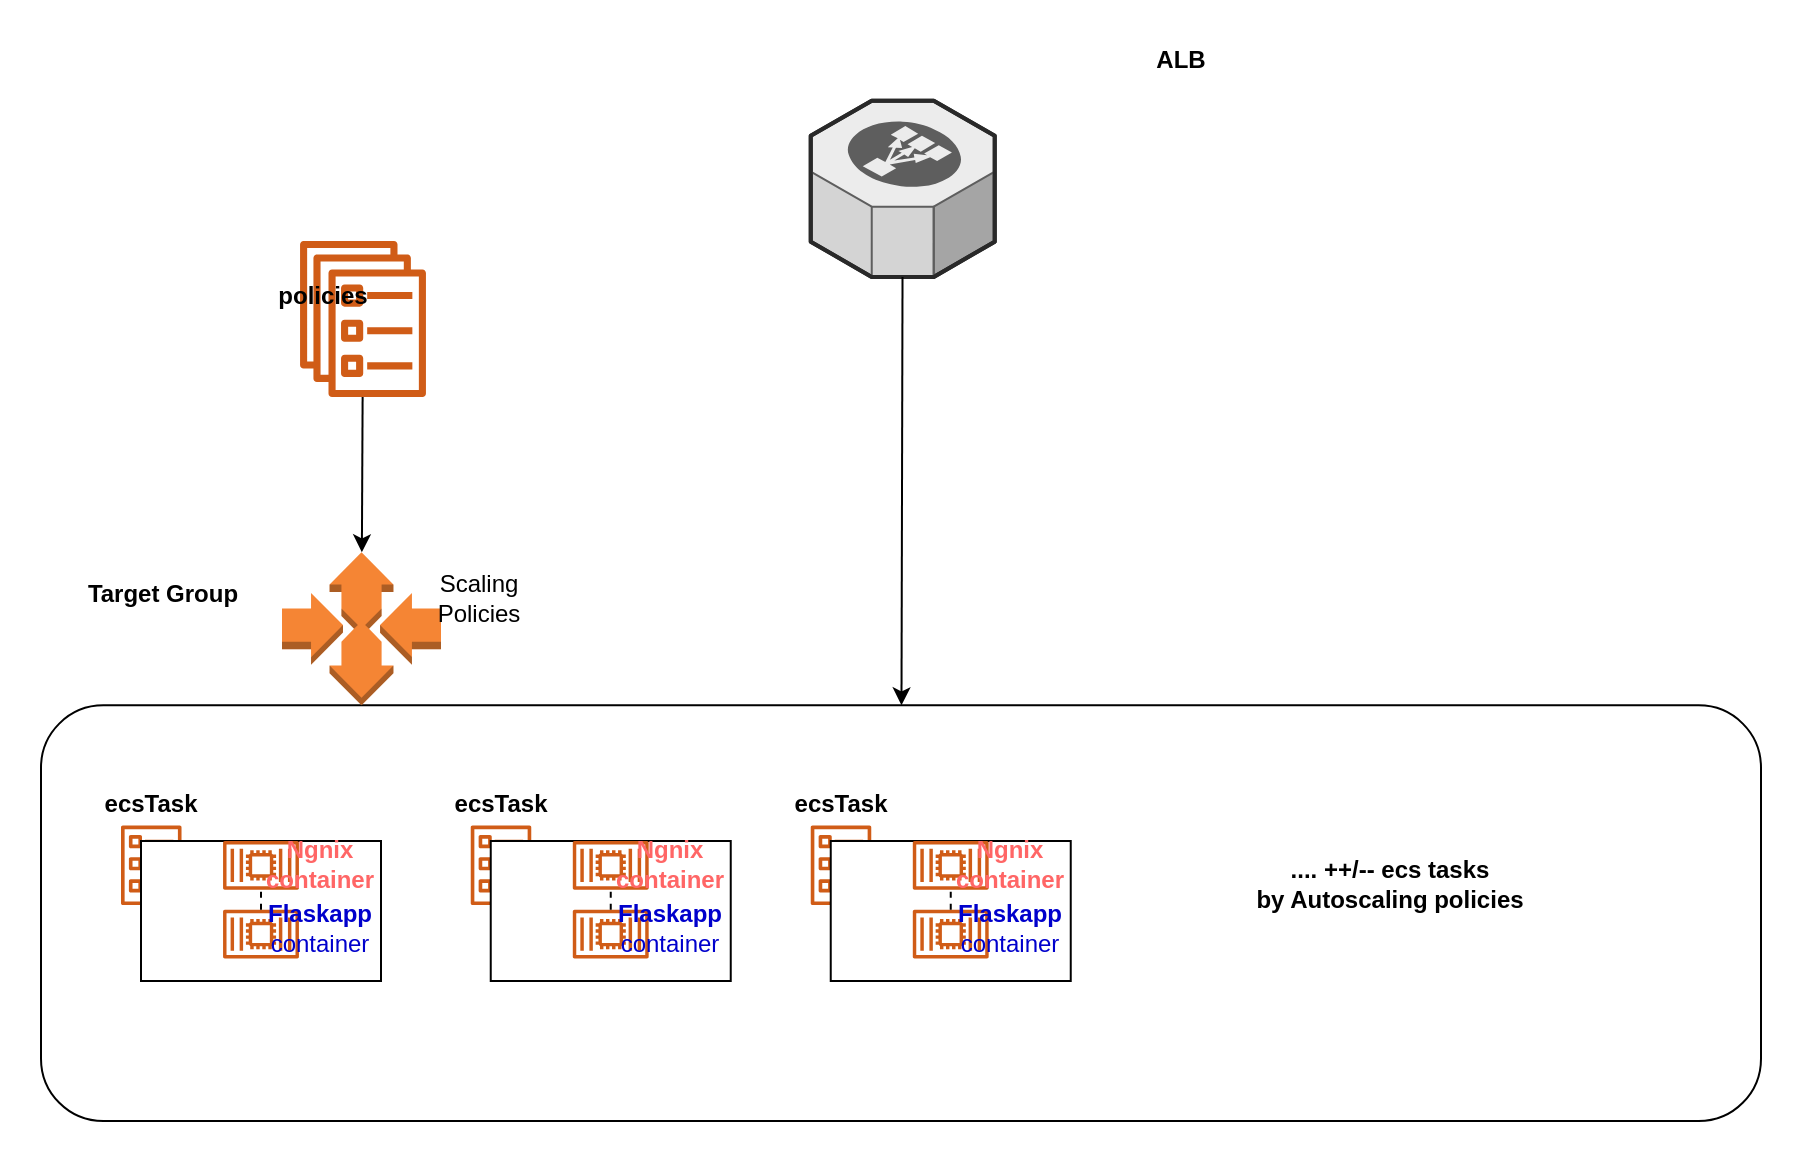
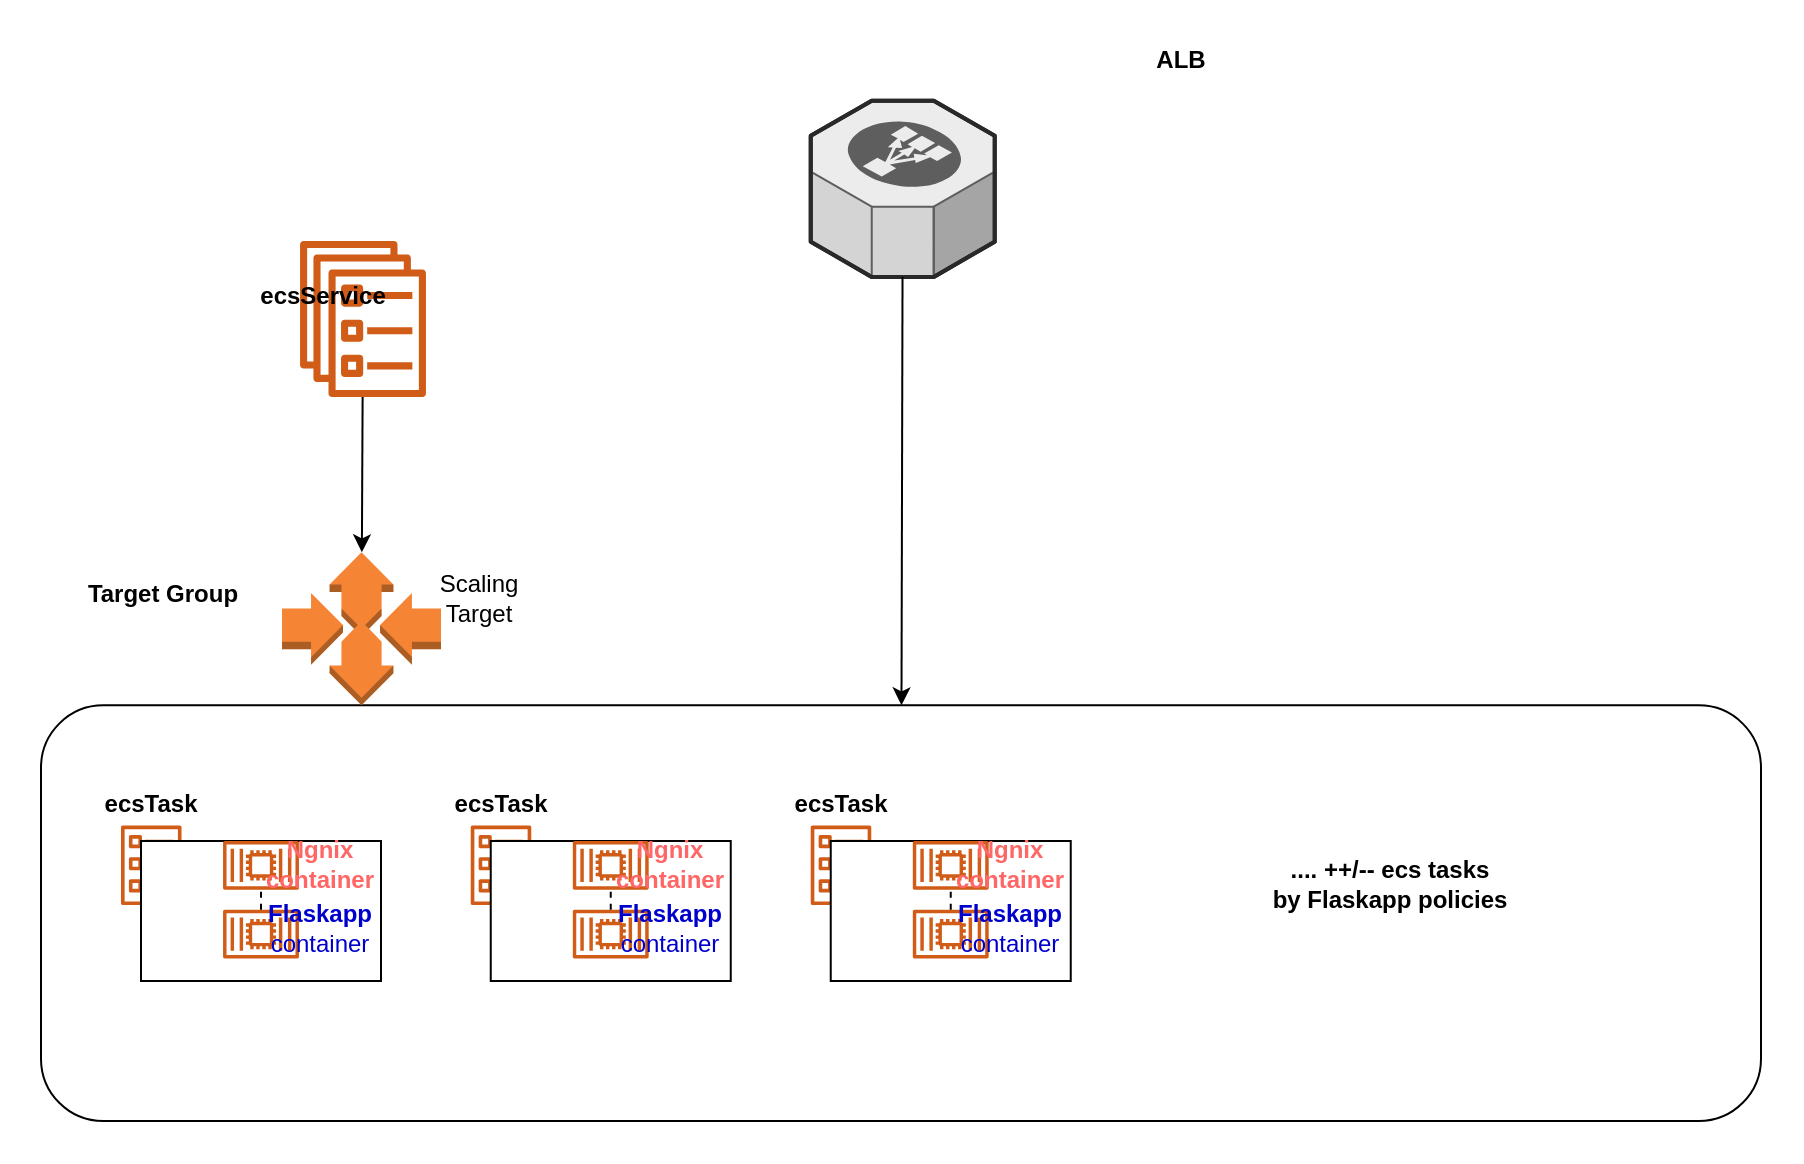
node "policies": label "policies" -> "ecsService"
node "Scaling Policies": label "Scaling Policies" -> "Scaling Target"
node ".... ++/-- ecs tasks by Autoscaling policies": label ".... ++/-- ecs tasks by Autoscaling policies" -> ".... ++/-- ecs tasks by Flaskapp policies"
